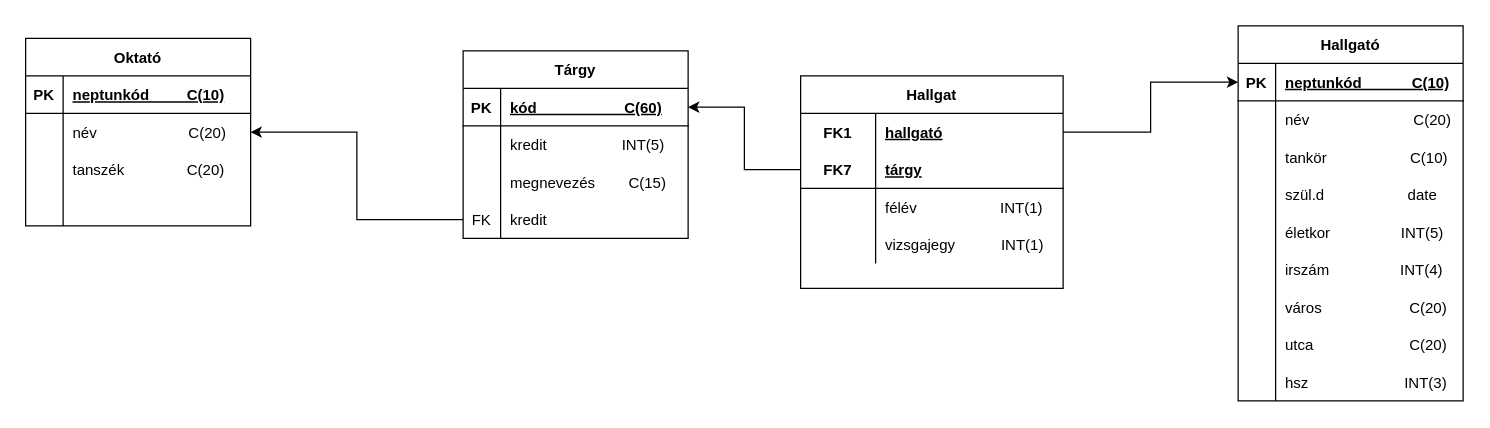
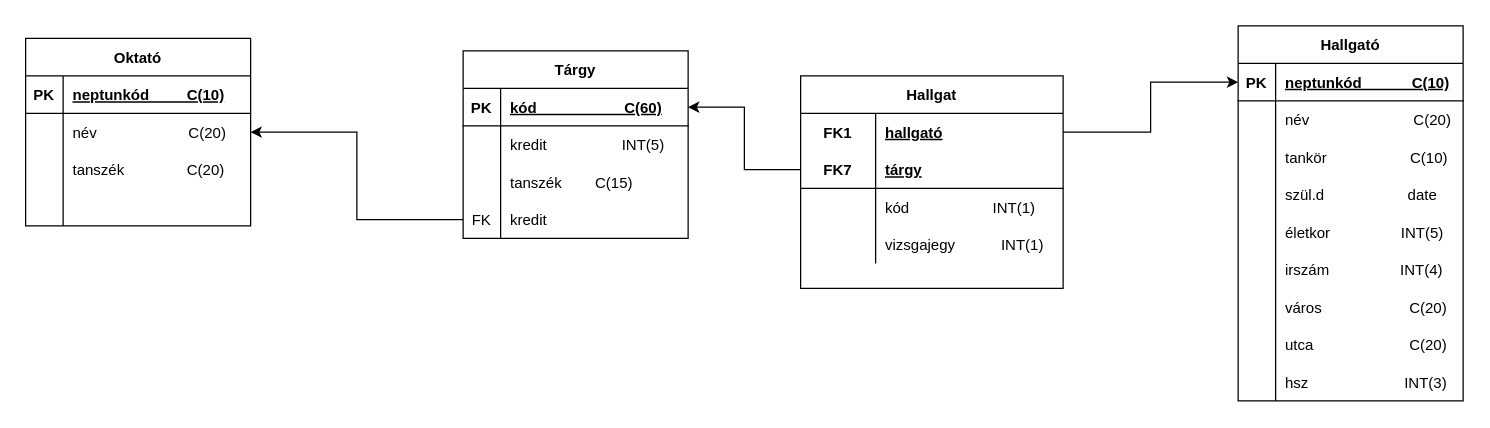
node "megnevezés C(15)": label "megnevezés C(15)" -> "tanszék C(15)"
node "félév INT(1)": label "félév INT(1)" -> "kód INT(1)"
